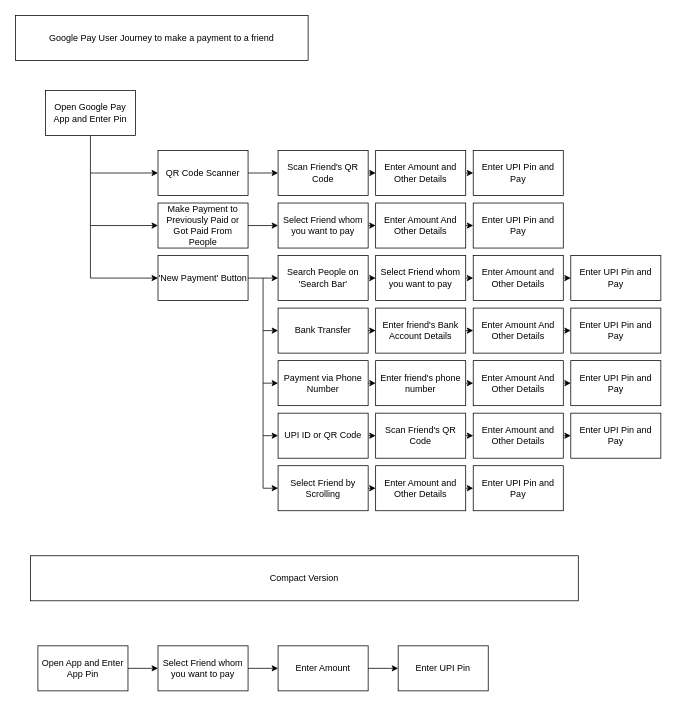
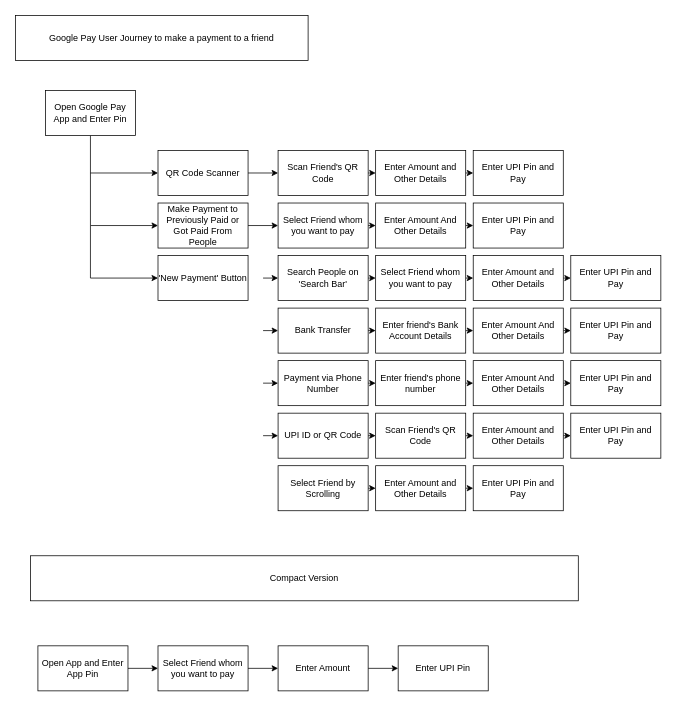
edge "'New Payment' Button" -> "Select Friend by Scrolling": removed
